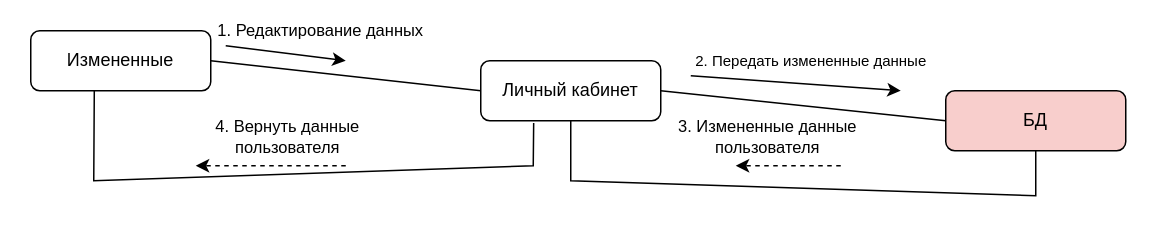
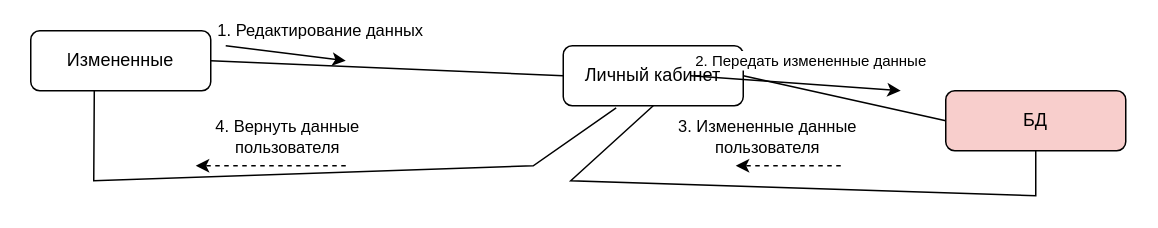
node "Личный кабинет": moved (571, 91) -> (653, 76)
